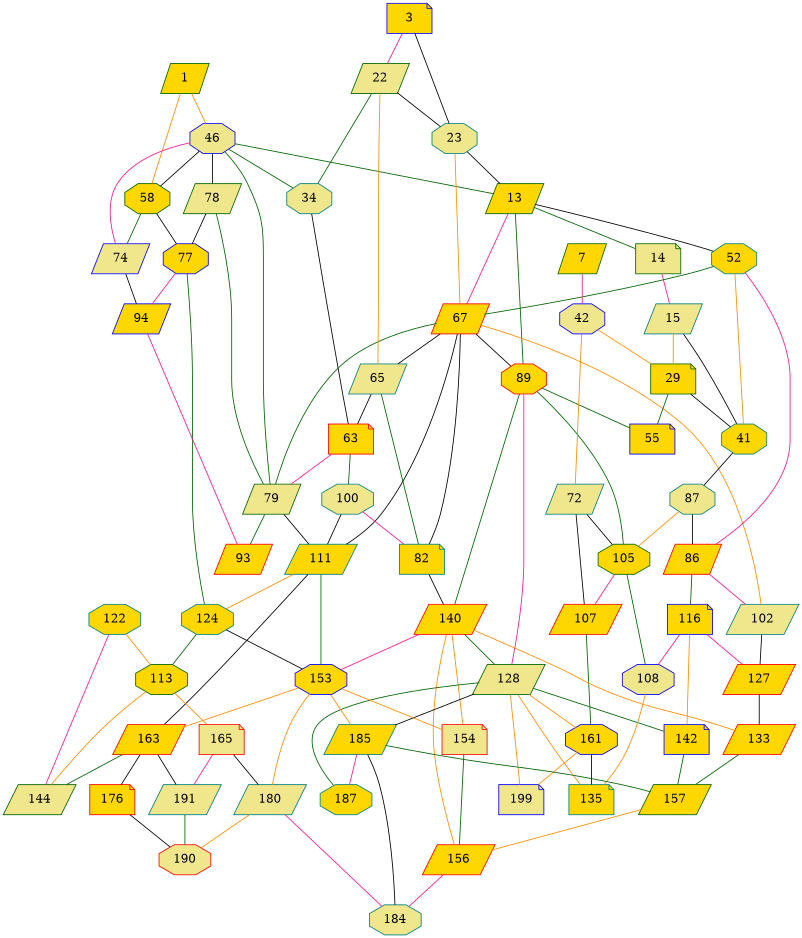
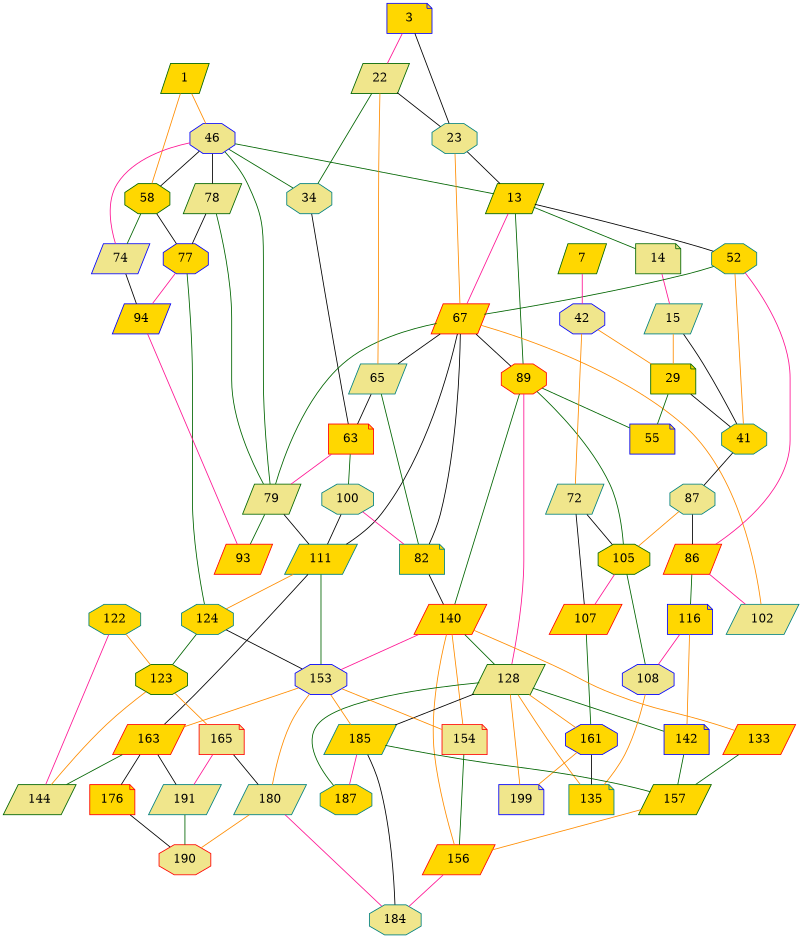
node "113": label "113" -> "123"
node "153": fillcolor gold -> khaki
node "127": removed
